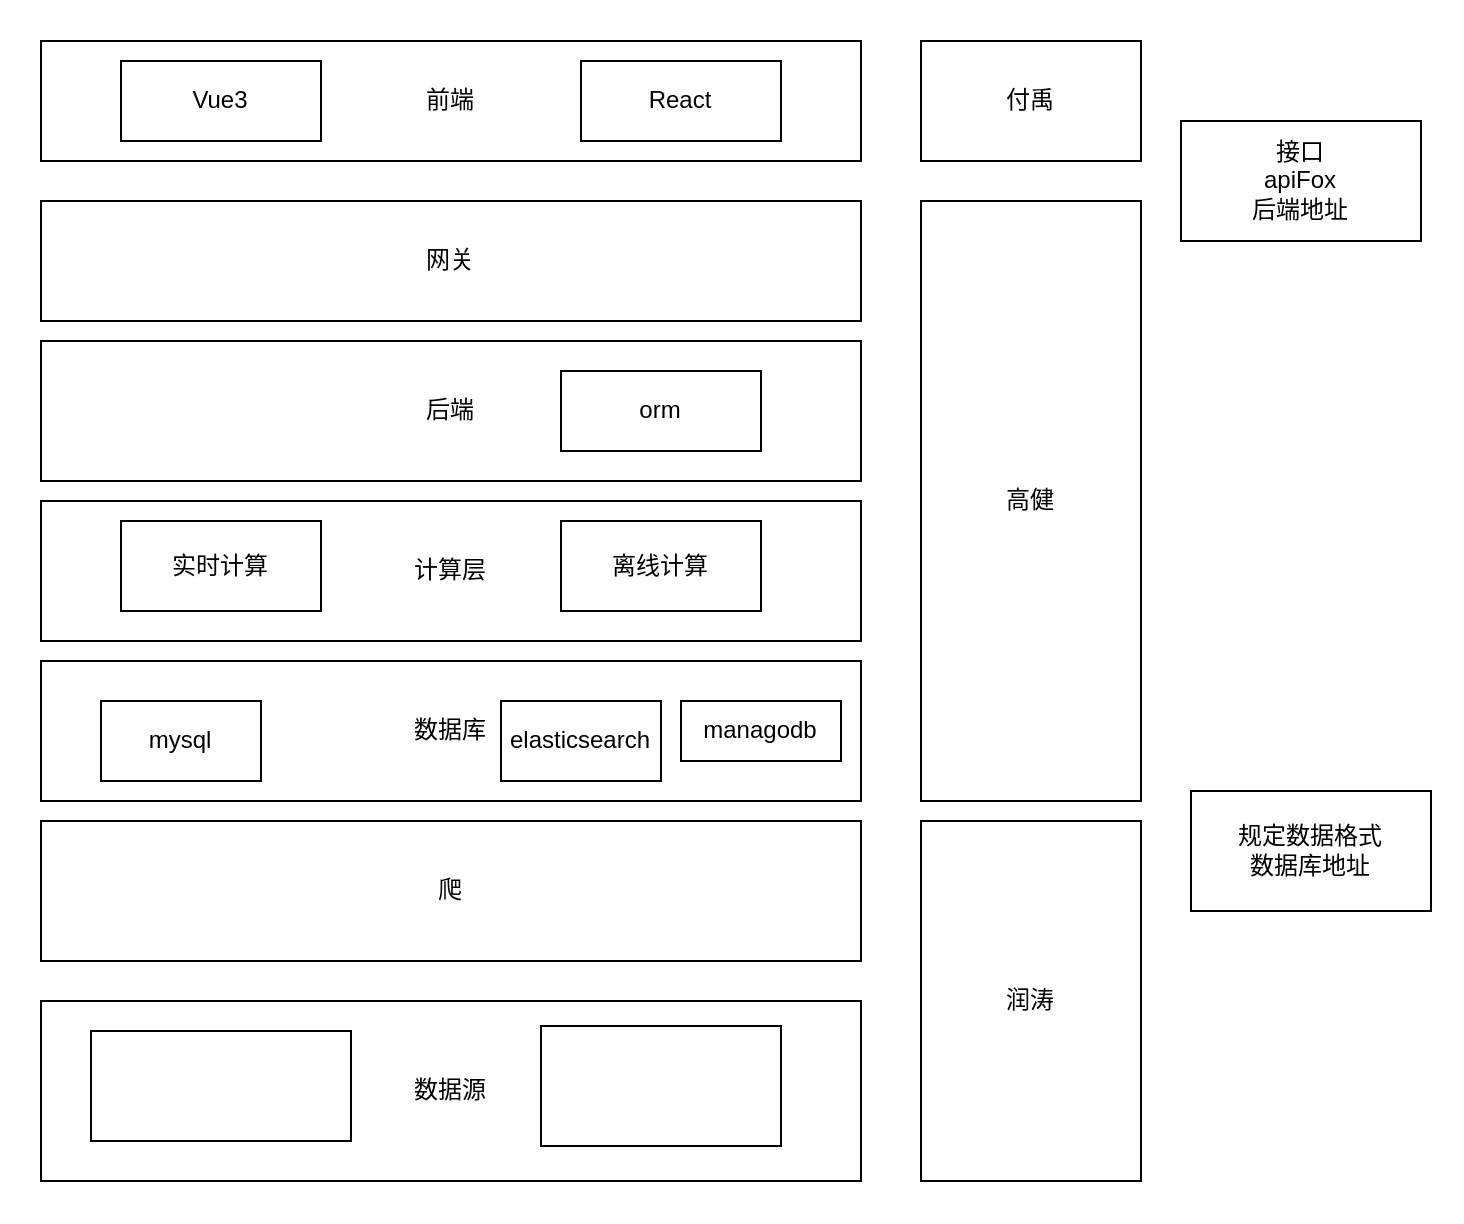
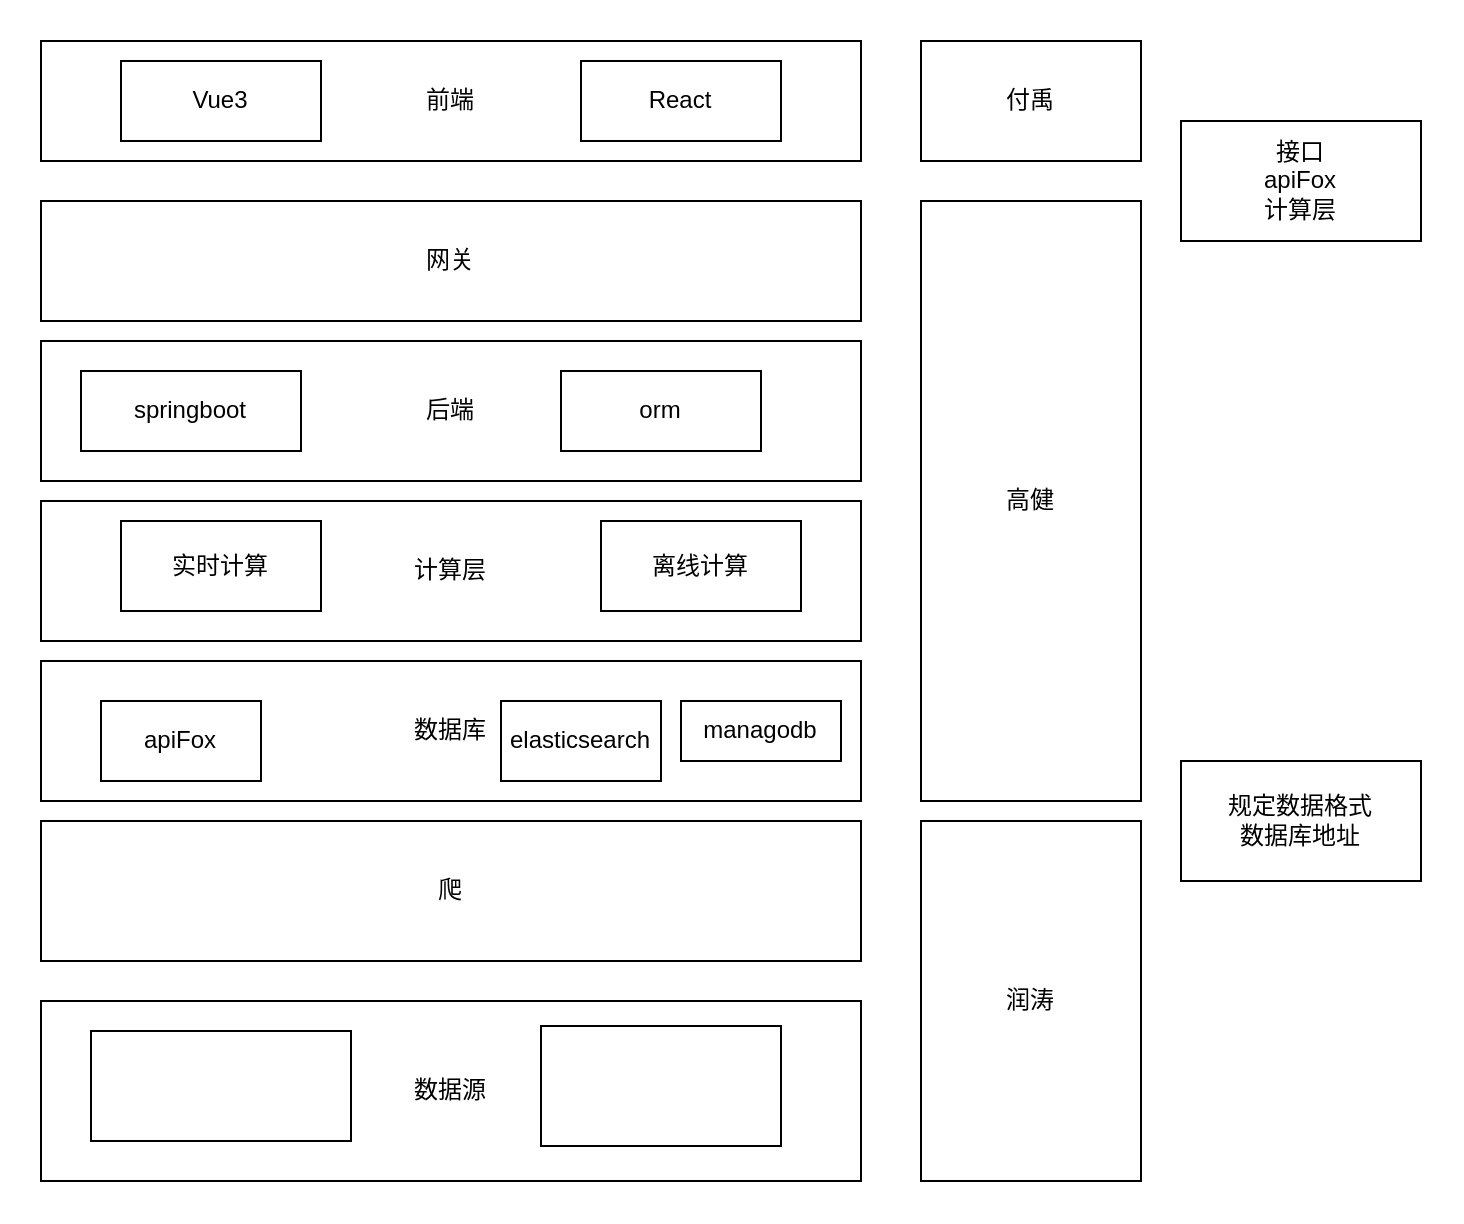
node "接口 apiFox 后端地址": label "接口 apiFox 后端地址" -> "接口 apiFox 计算层"
node "springboot": added
node "离线计算": moved (661, 566) -> (701, 566)
node "mysql": label "mysql" -> "apiFox"
node "规定数据格式 数据库地址": moved (1311, 851) -> (1301, 821)
